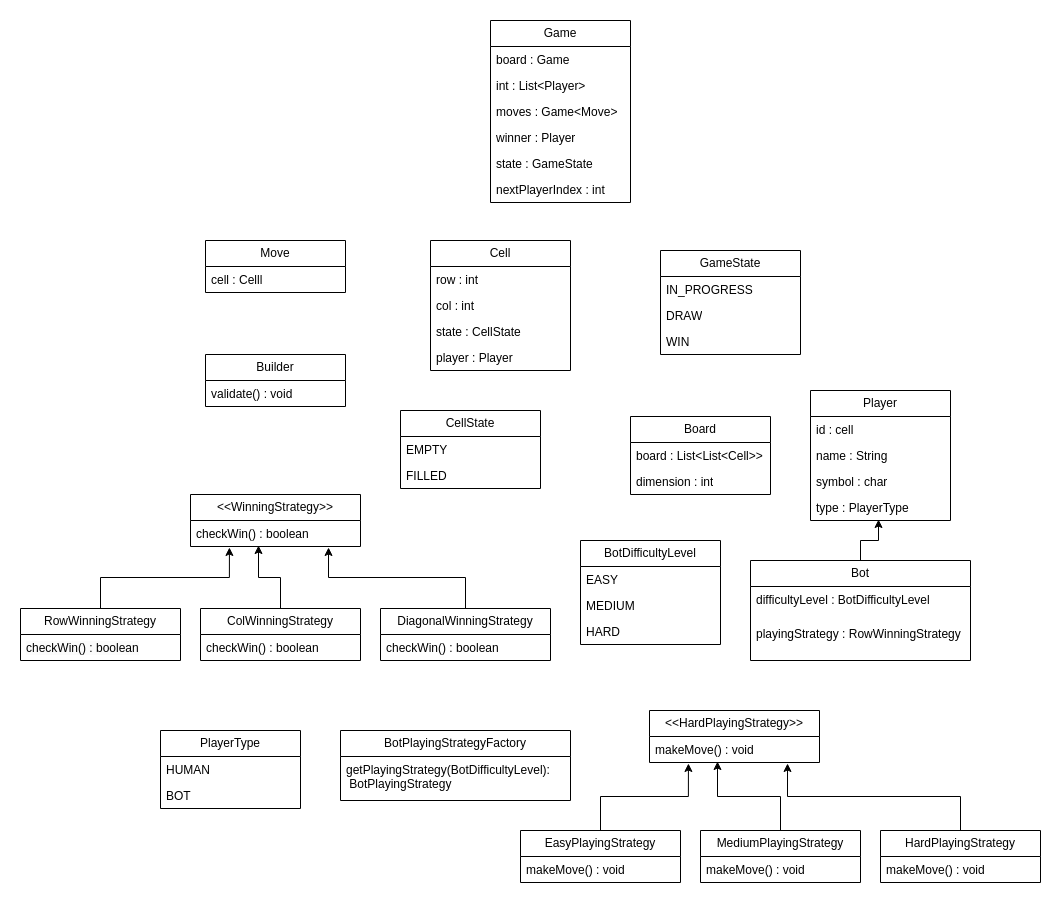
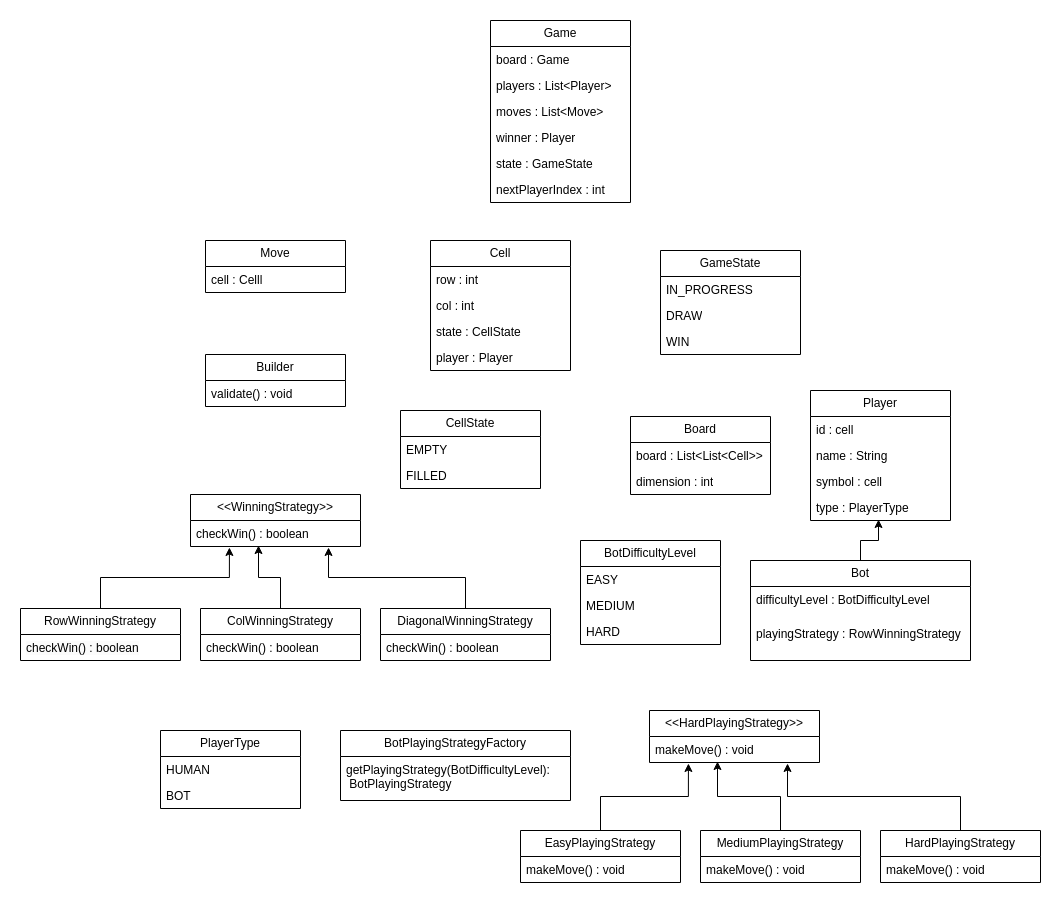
node "int : List<Player>": label "int : List<Player>" -> "players : List<Player>"
node "moves : Game<Move>": label "moves : Game<Move>" -> "moves : List<Move>"
node "symbol : char": label "symbol : char" -> "symbol : cell"
